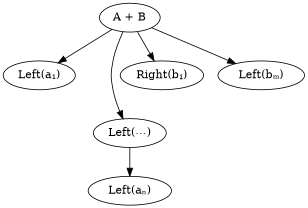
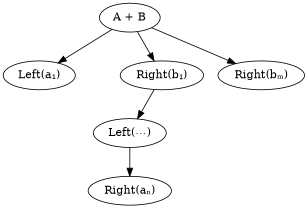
edge "A + B" -> "Left(⋯)": now "Right(b₁)" -> "Left(⋯)"
node "Left(bₘ)": label "Left(bₘ)" -> "Right(bₘ)"
node "Left(aₙ)": label "Left(aₙ)" -> "Right(aₙ)"
